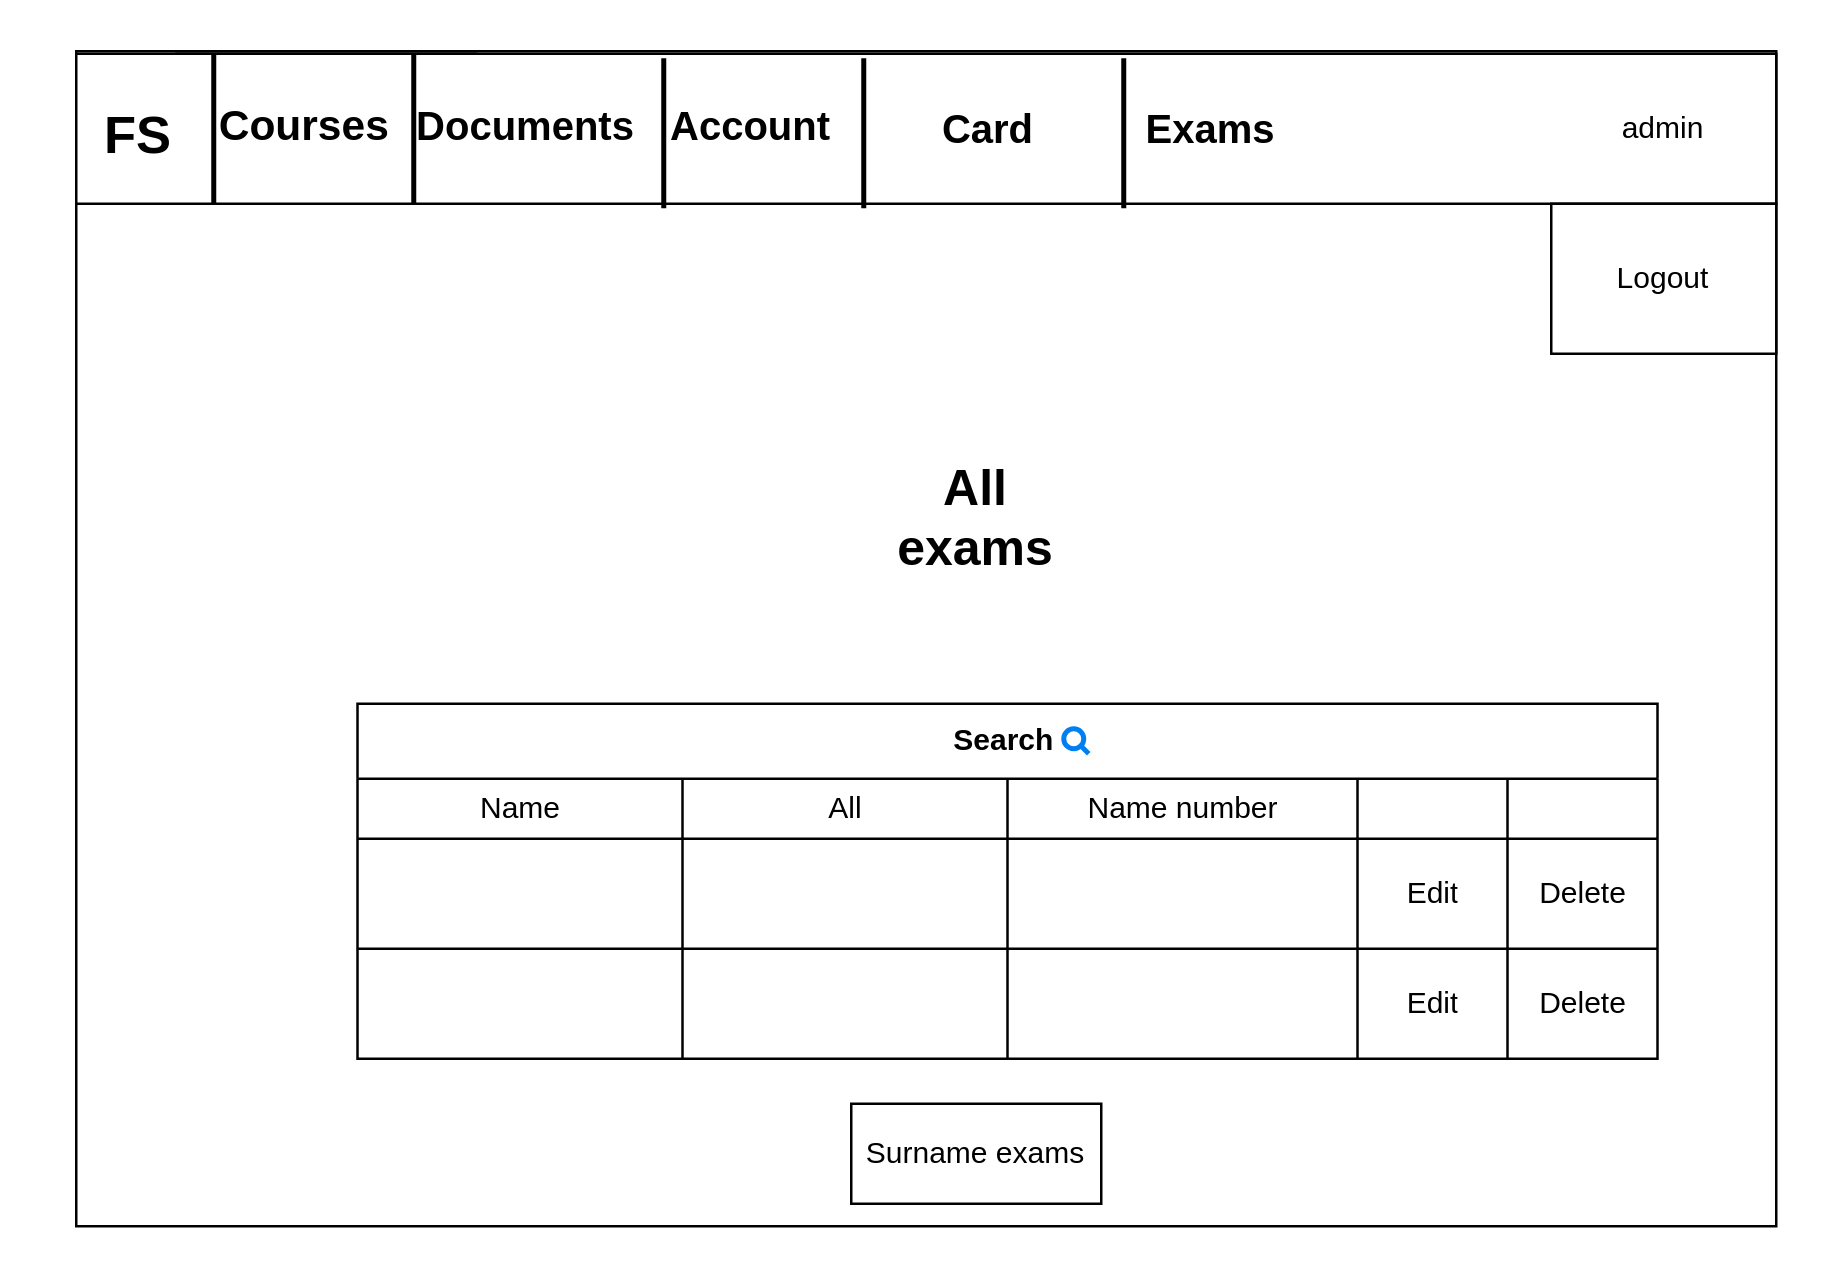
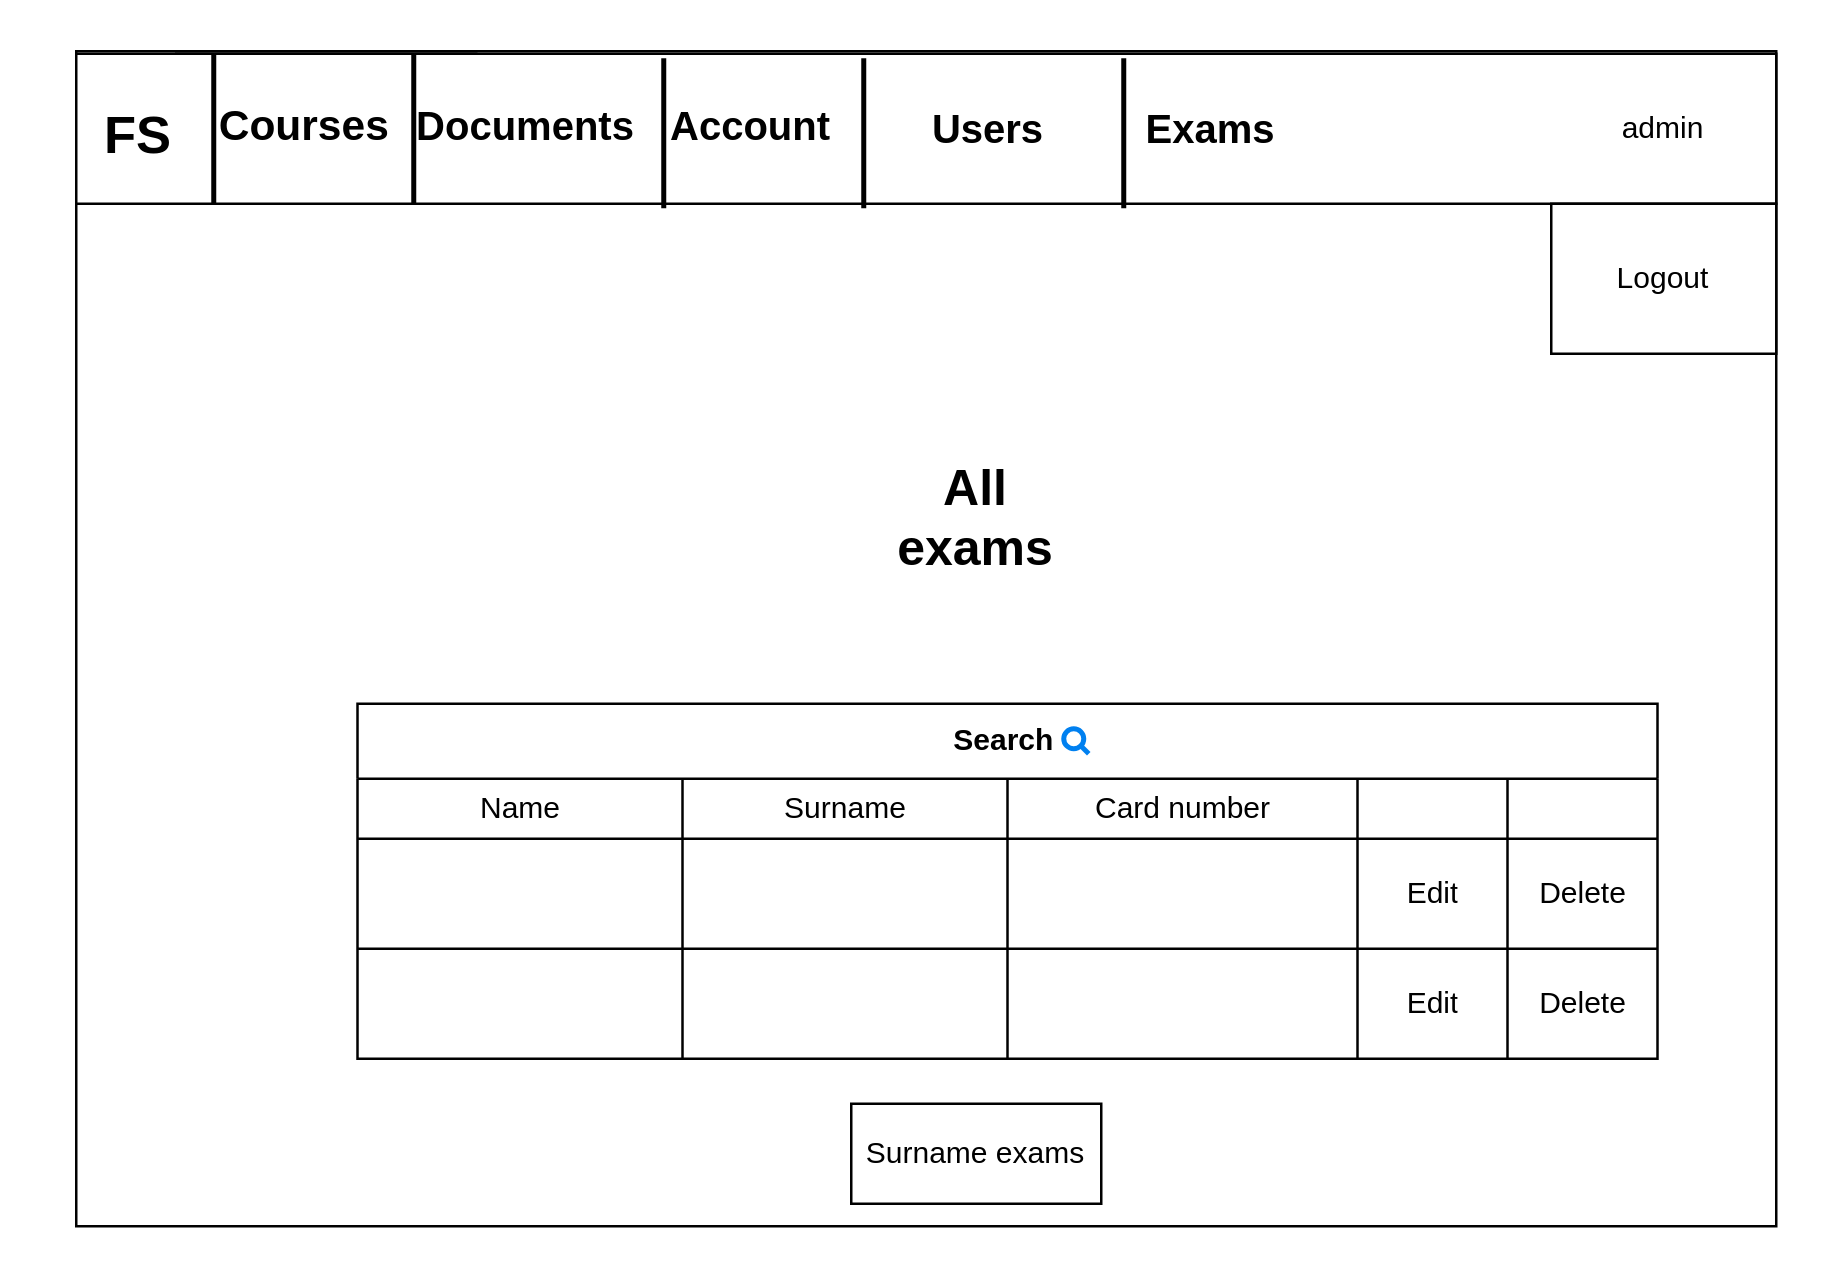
node "Card": label "Card" -> "Users"
node "All": label "All" -> "Surname"
node "Name number": label "Name number" -> "Card number"
